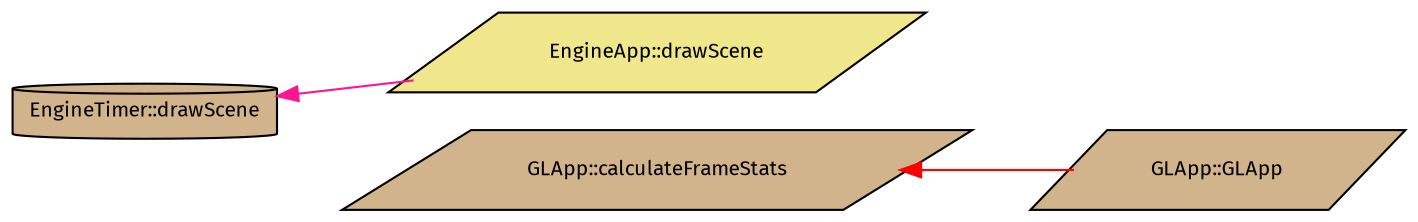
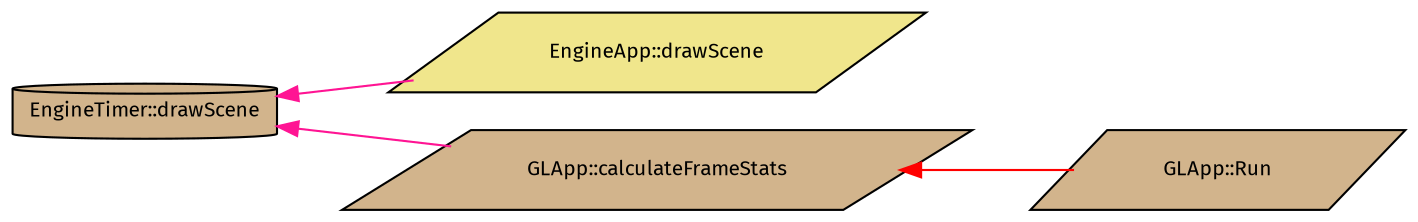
edge "GLApp::calculateFrameStats" -> "EngineTimer::drawScene": added
node "GLApp::GLApp": label "GLApp::GLApp" -> "GLApp::Run"
